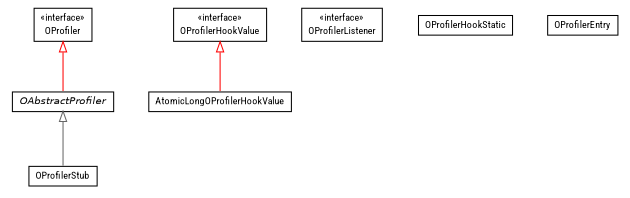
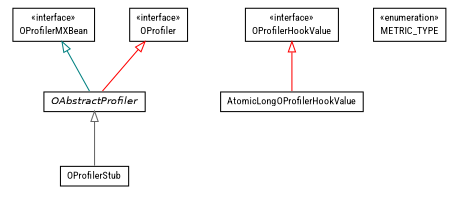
node "OProfilerMXBean": added
node "OProfilerListener": removed
node "METRIC_TYPE": added
node "OProfilerHookStatic": removed
node "OProfilerEntry": removed
